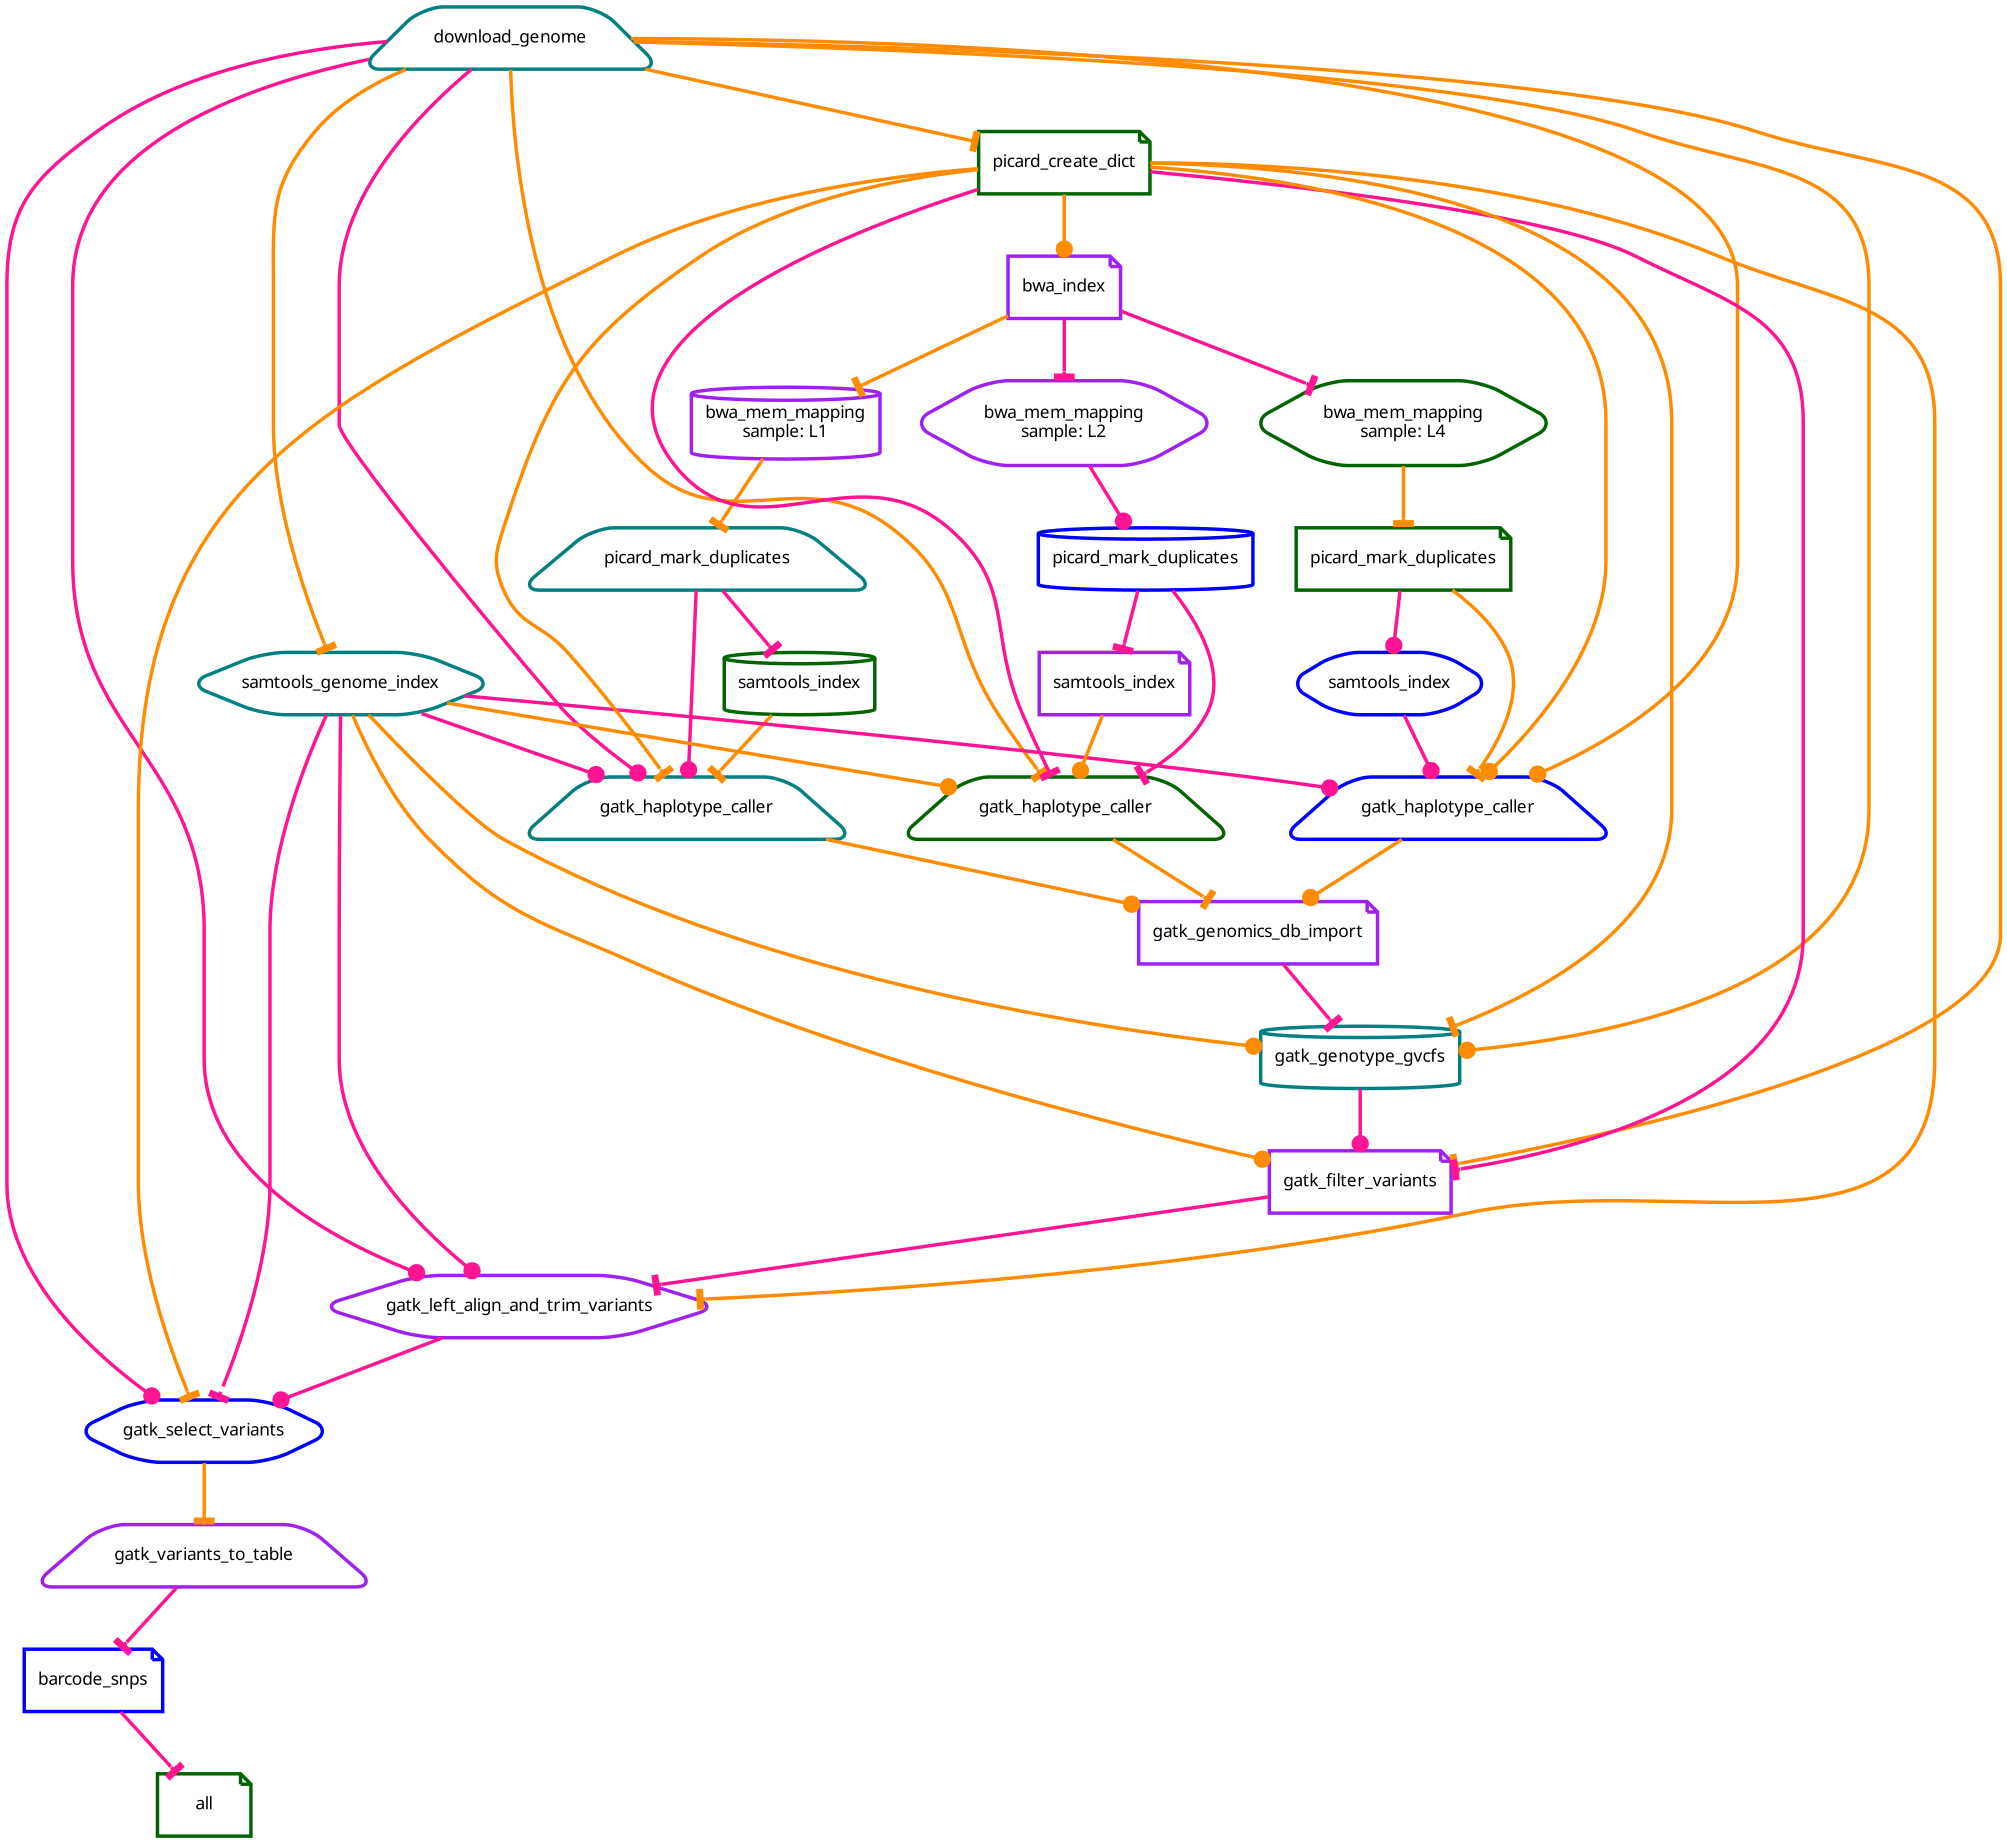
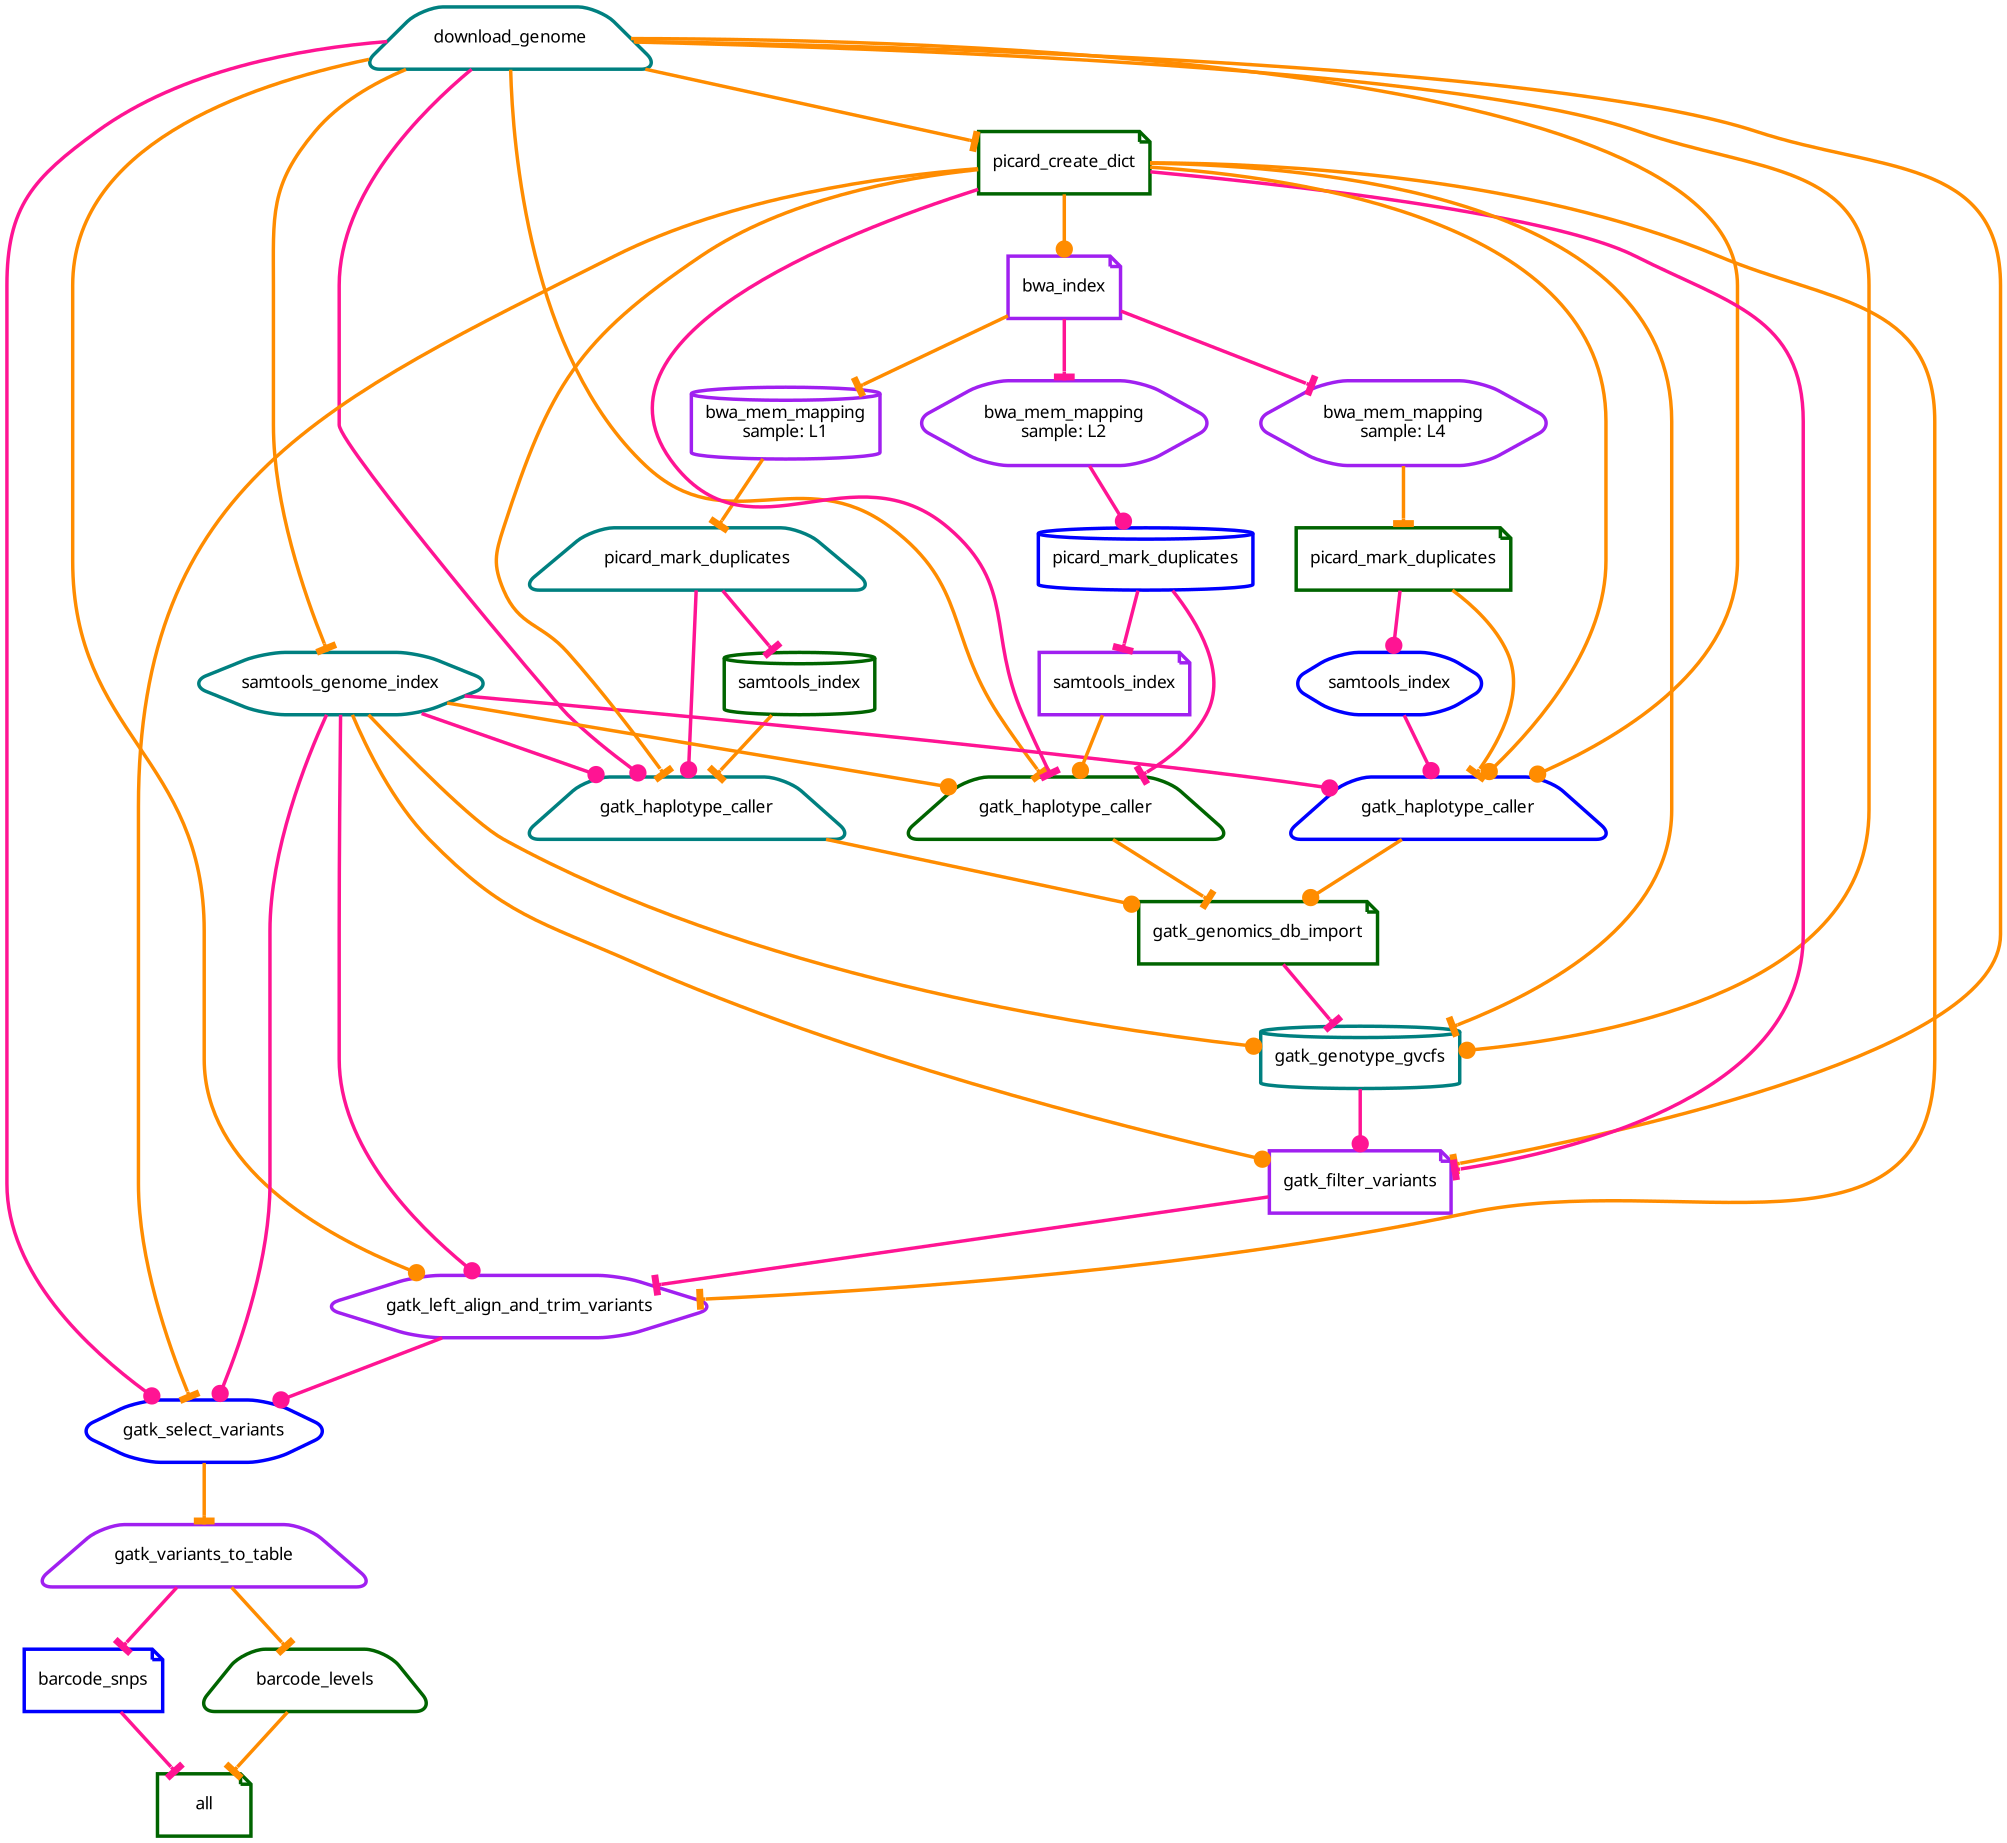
node "bwa_mem_mapping sample: L4": color darkgreen -> purple
edge "download_genome" -> "gatk_left_align_and_trim_variants": color deeppink -> darkorange
node "gatk_genomics_db_import": color purple -> darkgreen
edge "samtools_genome_index" -> "gatk_select_variants": arrowhead tee -> dot
node "barcode_levels": added
